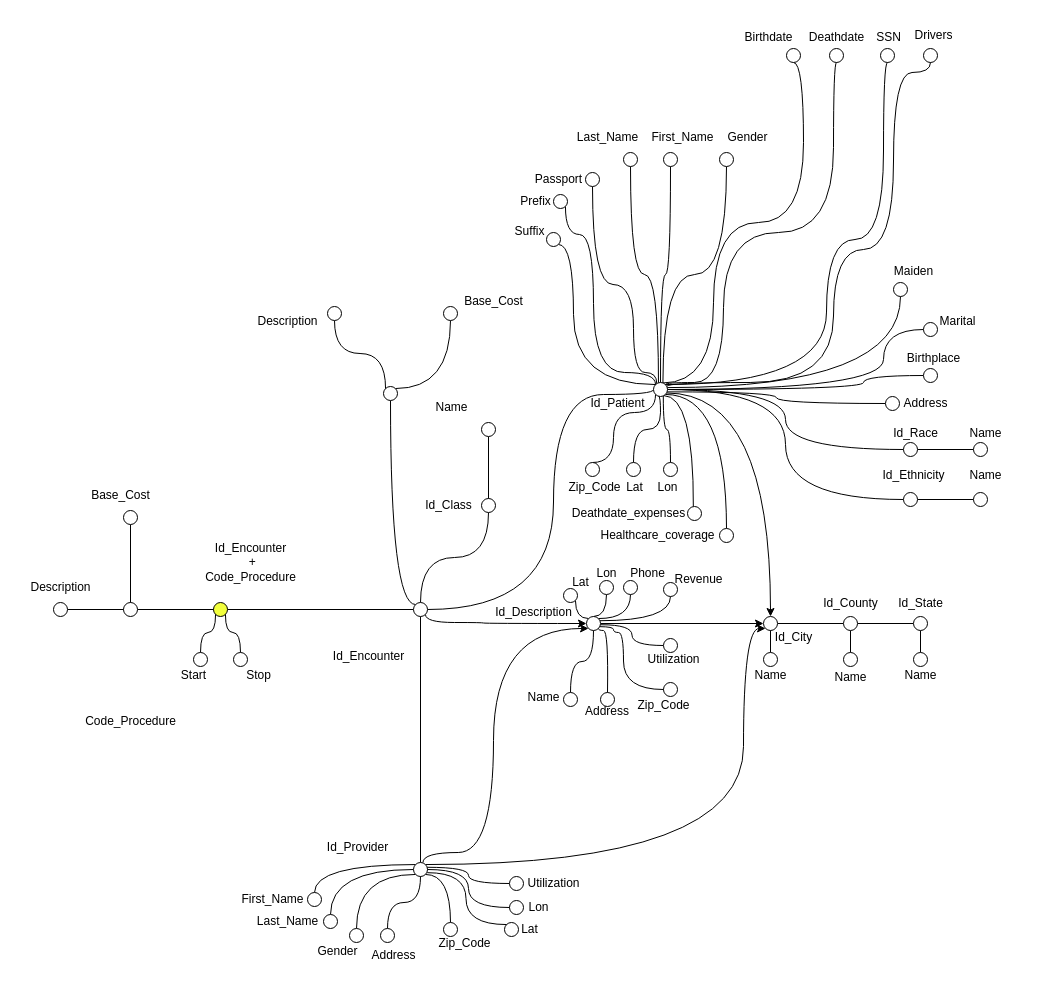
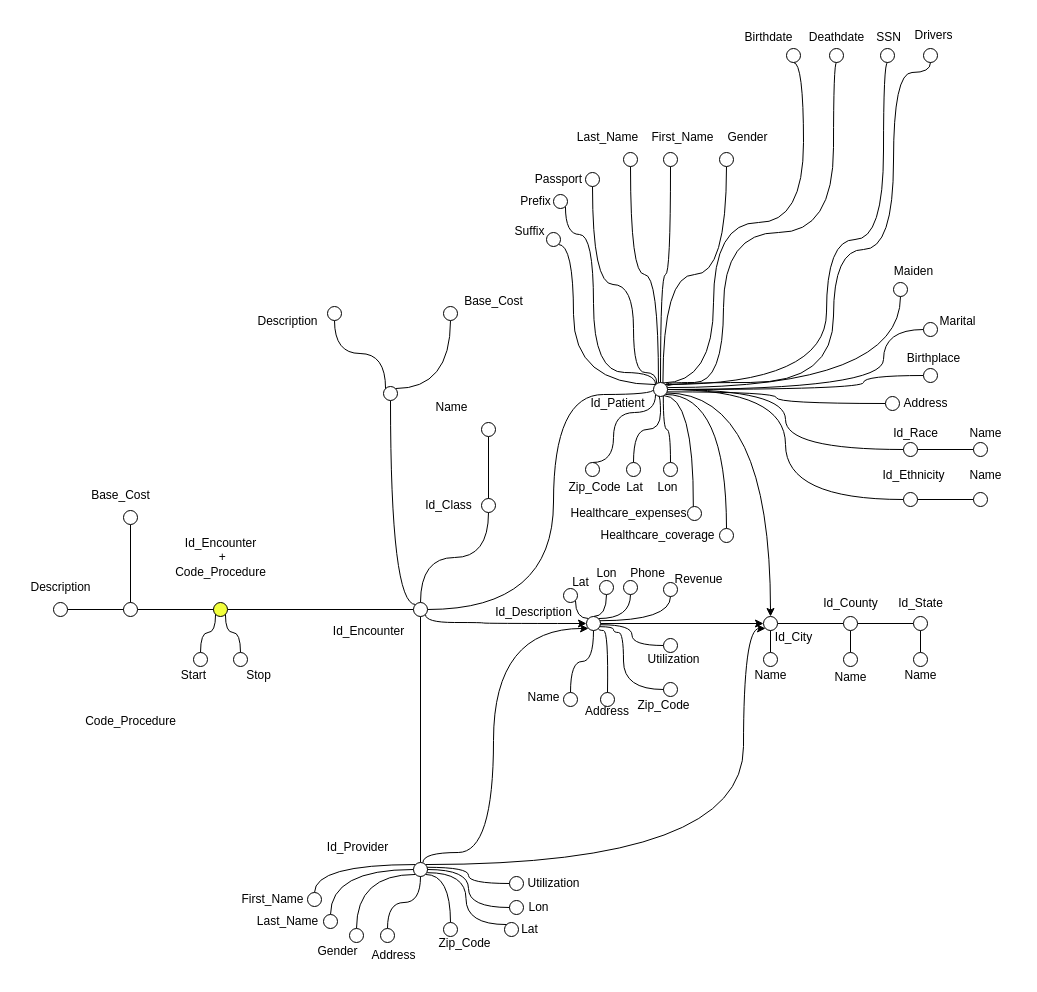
node "Deathdate_expenses": label "Deathdate_expenses" -> "Healthcare_expenses"
node "Id_Encounter + Code_Procedure": moved (251, 563) -> (221, 558)
node "Id_Encounter": moved (369, 657) -> (369, 632)
